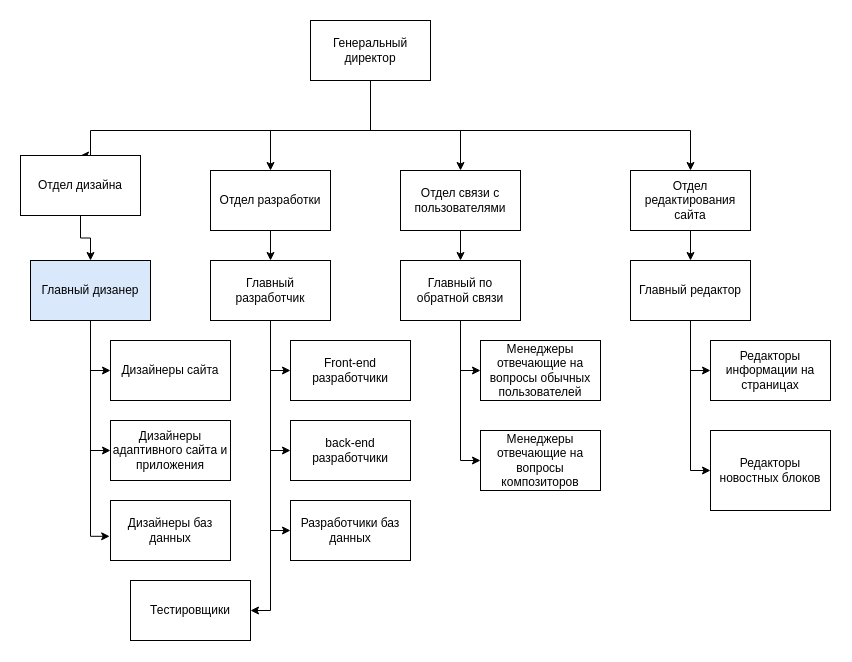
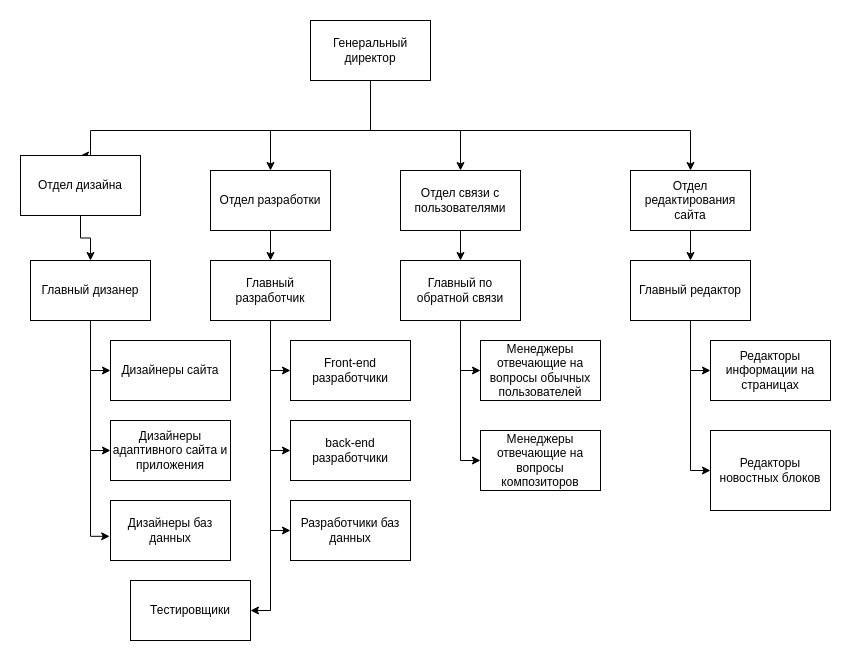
node "Главный дизанер": fillcolor #dae8fc -> #ffffff
